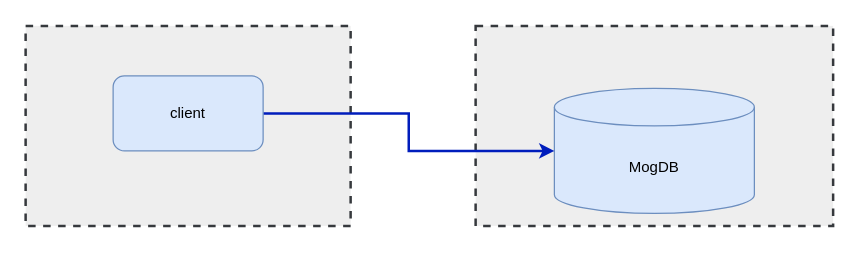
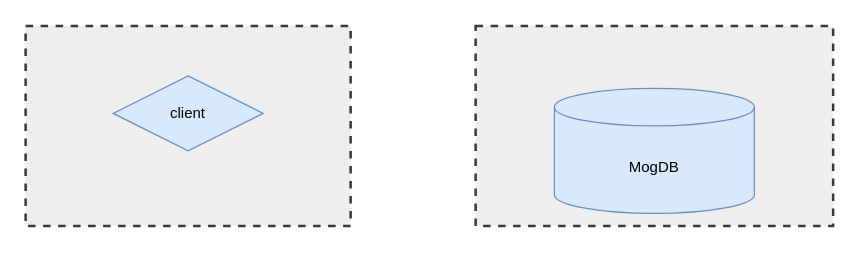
node "client": shape rounded rectangle -> diamond
edge "client" -> "MogDB": removed
